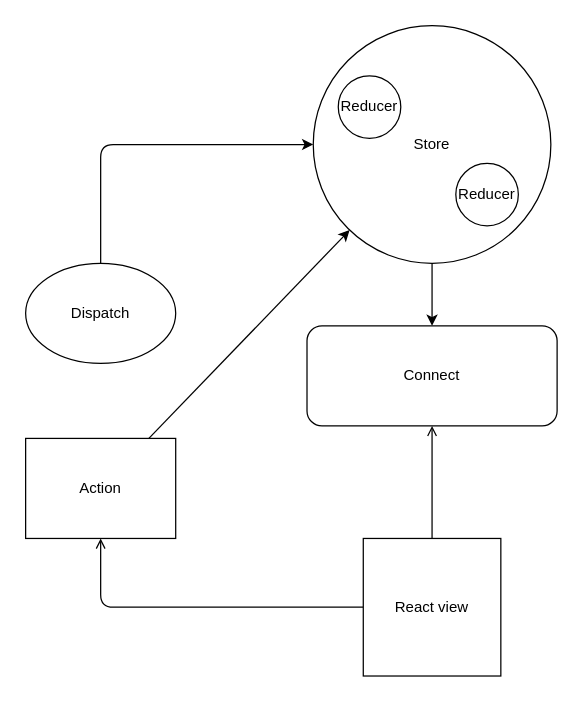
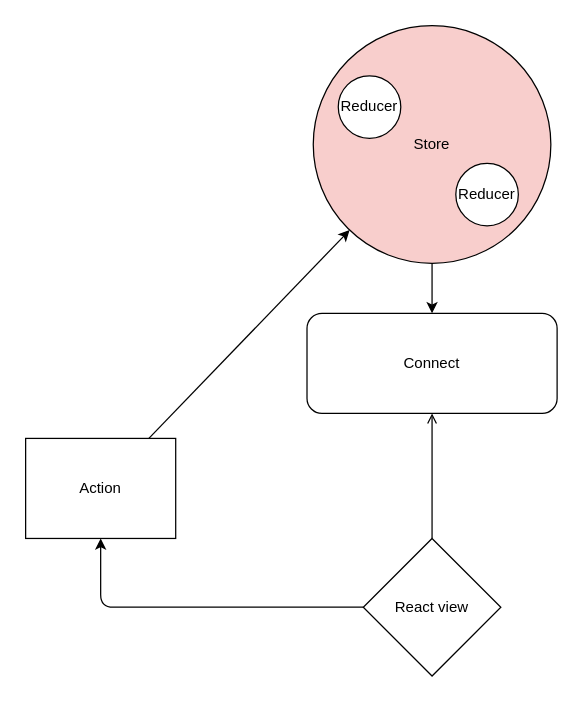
edge "Dispatch" -> "Store": removed
node "Store": fillcolor #ffffff -> #f8cecc
node "Dispatch": removed
node "Connect": moved (432, 376) -> (432, 363)
edge "React view" -> "Action": arrowhead open -> classic
node "React view": shape rectangle -> diamond
